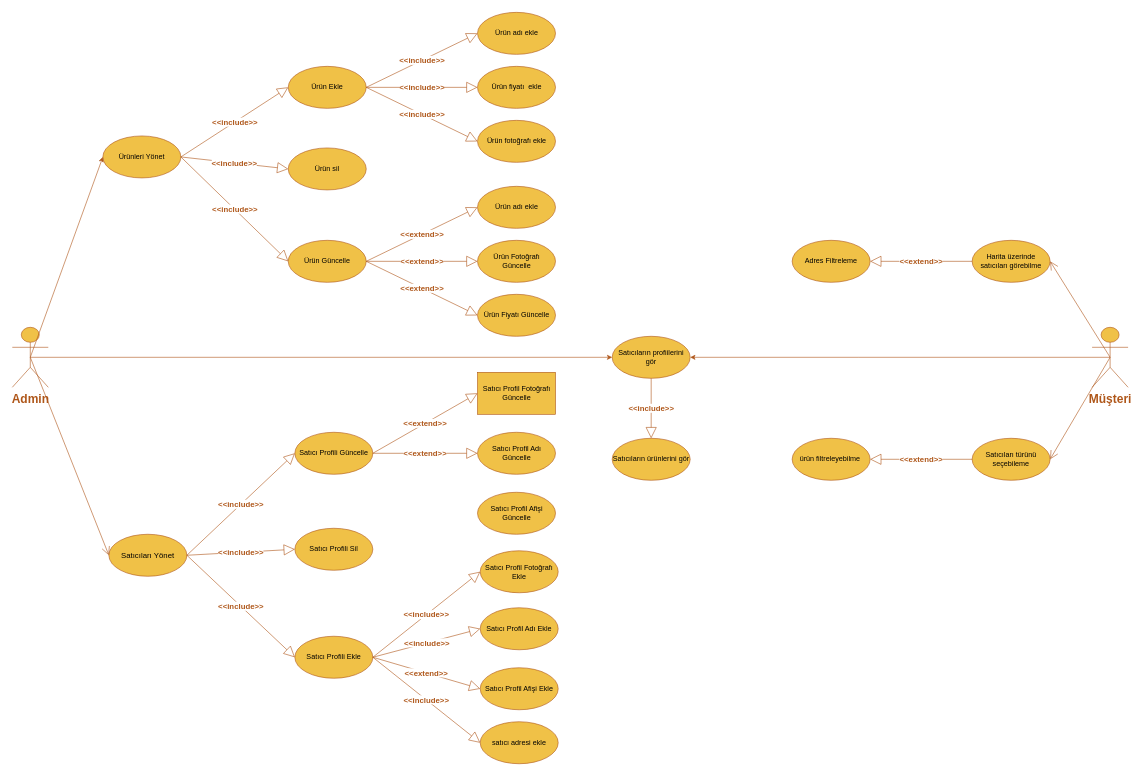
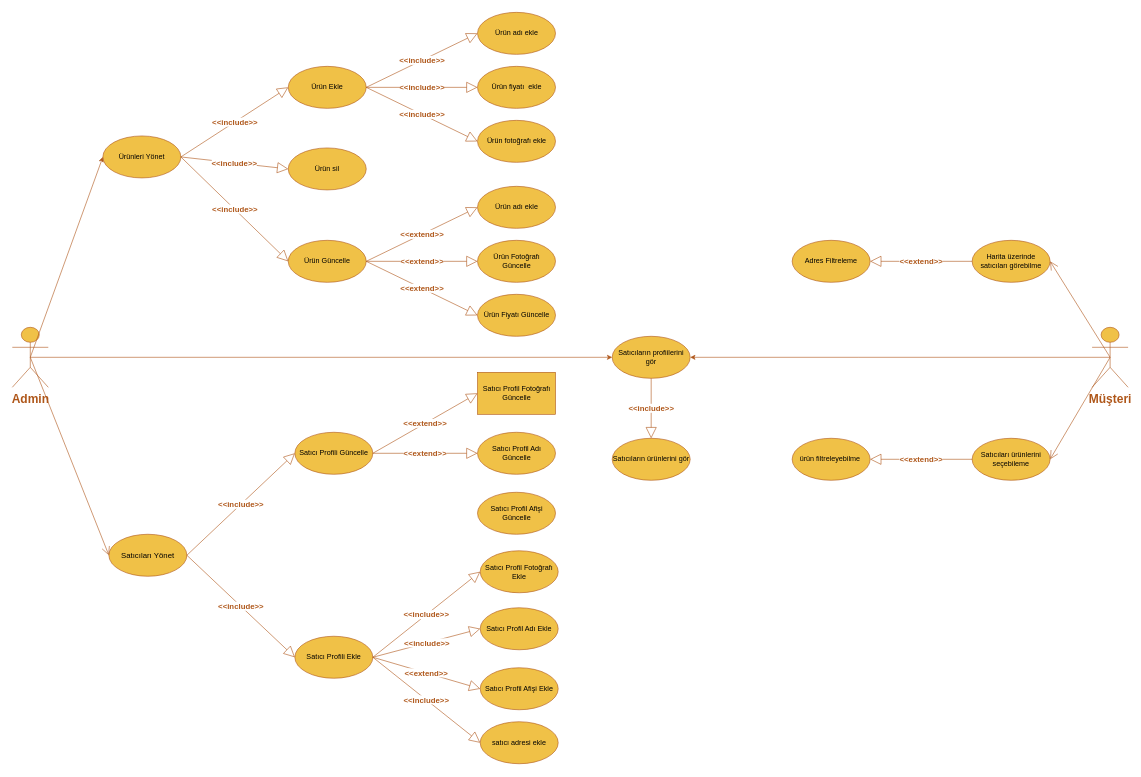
node "Satıcıları türünü seçebileme": label "Satıcıları türünü seçebileme" -> "Satıcıları ürünlerini seçebileme"
node "Satıcı Profili Sil": removed
edge "Satıcıları Yönet" -> "Satıcı Profili Sil": removed, label "<<include>>"
